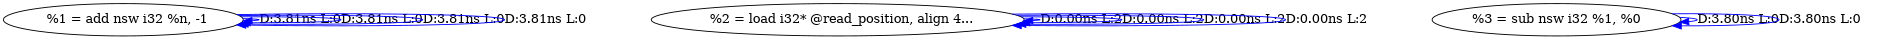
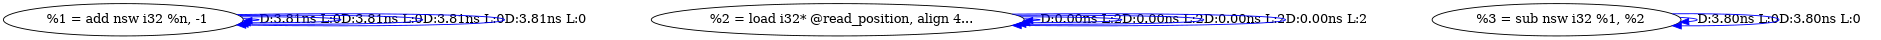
node "%3 = sub nsw i32 %1, %0": label "%3 = sub nsw i32 %1, %0" -> "%3 = sub nsw i32 %1, %2"
